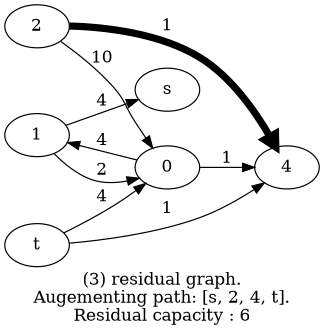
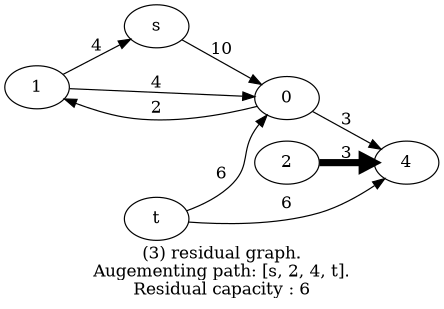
edge "2" -> "4": label "1" -> "3"
edge "2" -> "0": now "s" -> "0"
edge "0" -> "1": label "4" -> "2"
edge "0" -> "4": label "1" -> "3"
edge "1" -> "0": label "2" -> "4"
edge "t" -> "0": label "4" -> "6"
edge "t" -> "4": label "1" -> "6"
